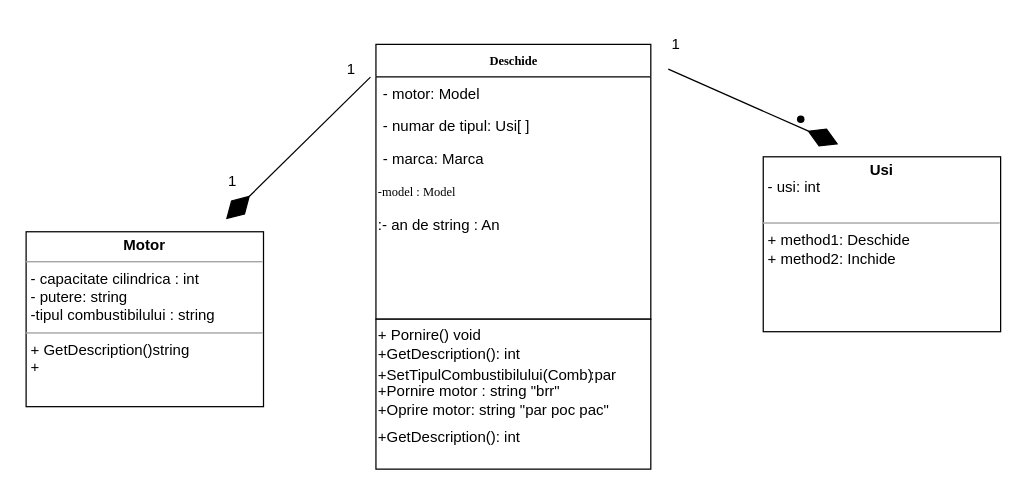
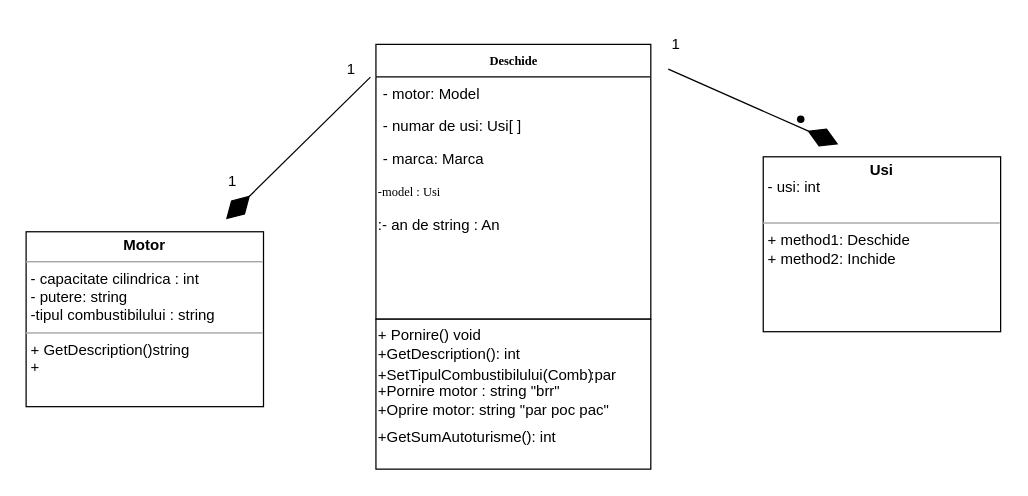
node "- numar de tipul: Usi[ ]": label "- numar de tipul: Usi[ ]" -> "- numar de usi: Usi[ ]"
node "-model : Model": label "-model : Model" -> "-model : Usi"
node "+GetDescription(): int": label "+GetDescription(): int" -> "+GetSumAutoturisme(): int"
